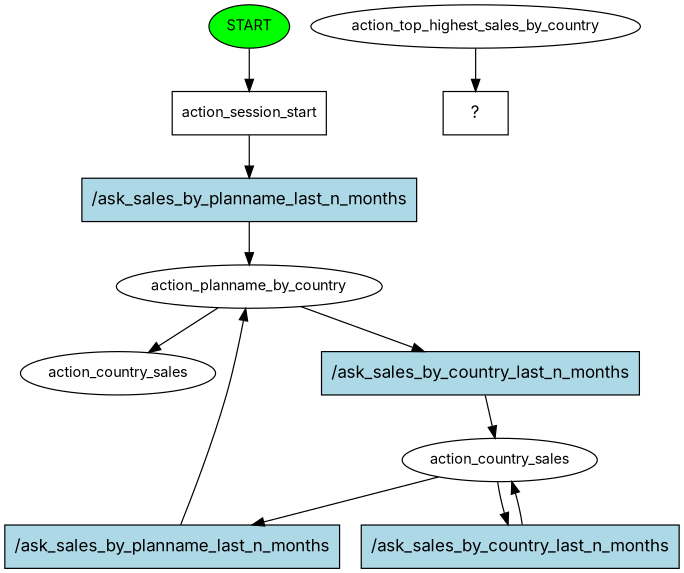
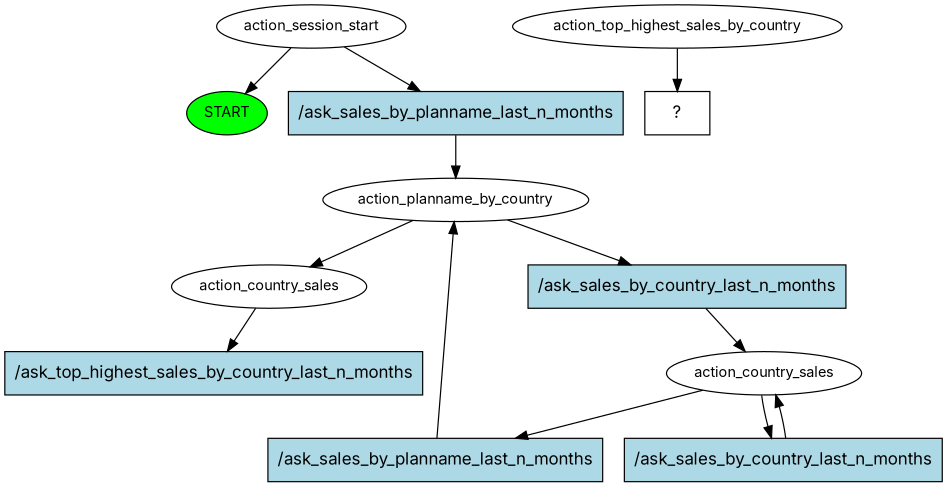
edge "START" -> "action_session_start": reversed
node "action_session_start": shape box -> ellipse
node "/ask_top_highest_sales_by_country_last_n_months": added
